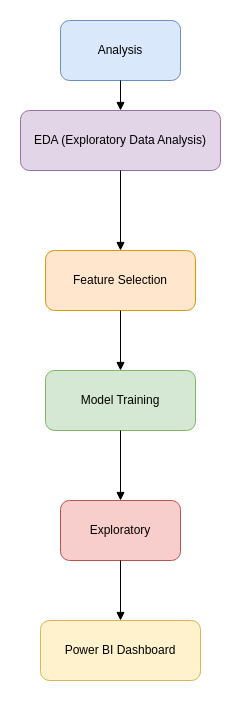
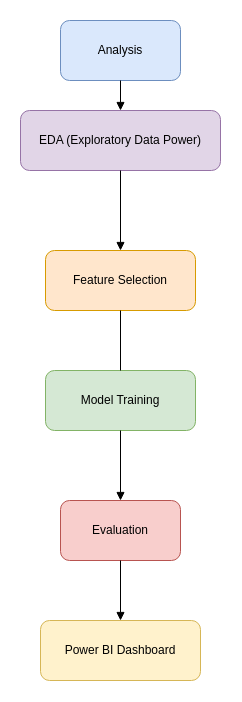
node "EDA (Exploratory Data Analysis)": label "EDA (Exploratory Data Analysis)" -> "EDA (Exploratory Data Power)"
edge "Feature Selection" -> "Model Training": arrowhead block -> none
node "Exploratory": label "Exploratory" -> "Evaluation"
